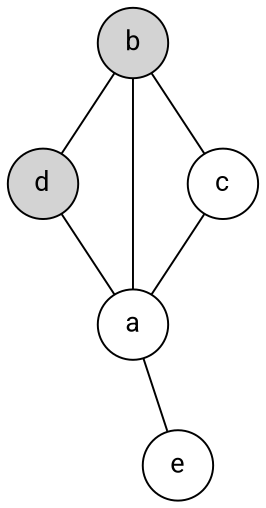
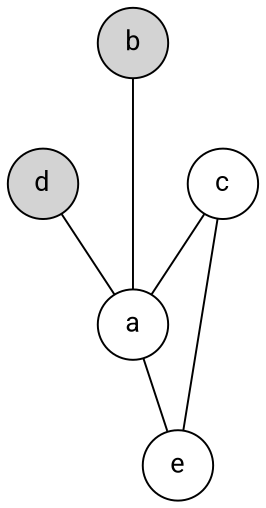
edge "b" -- "d": removed
edge "b" -- "c": now "e" -- "c"
